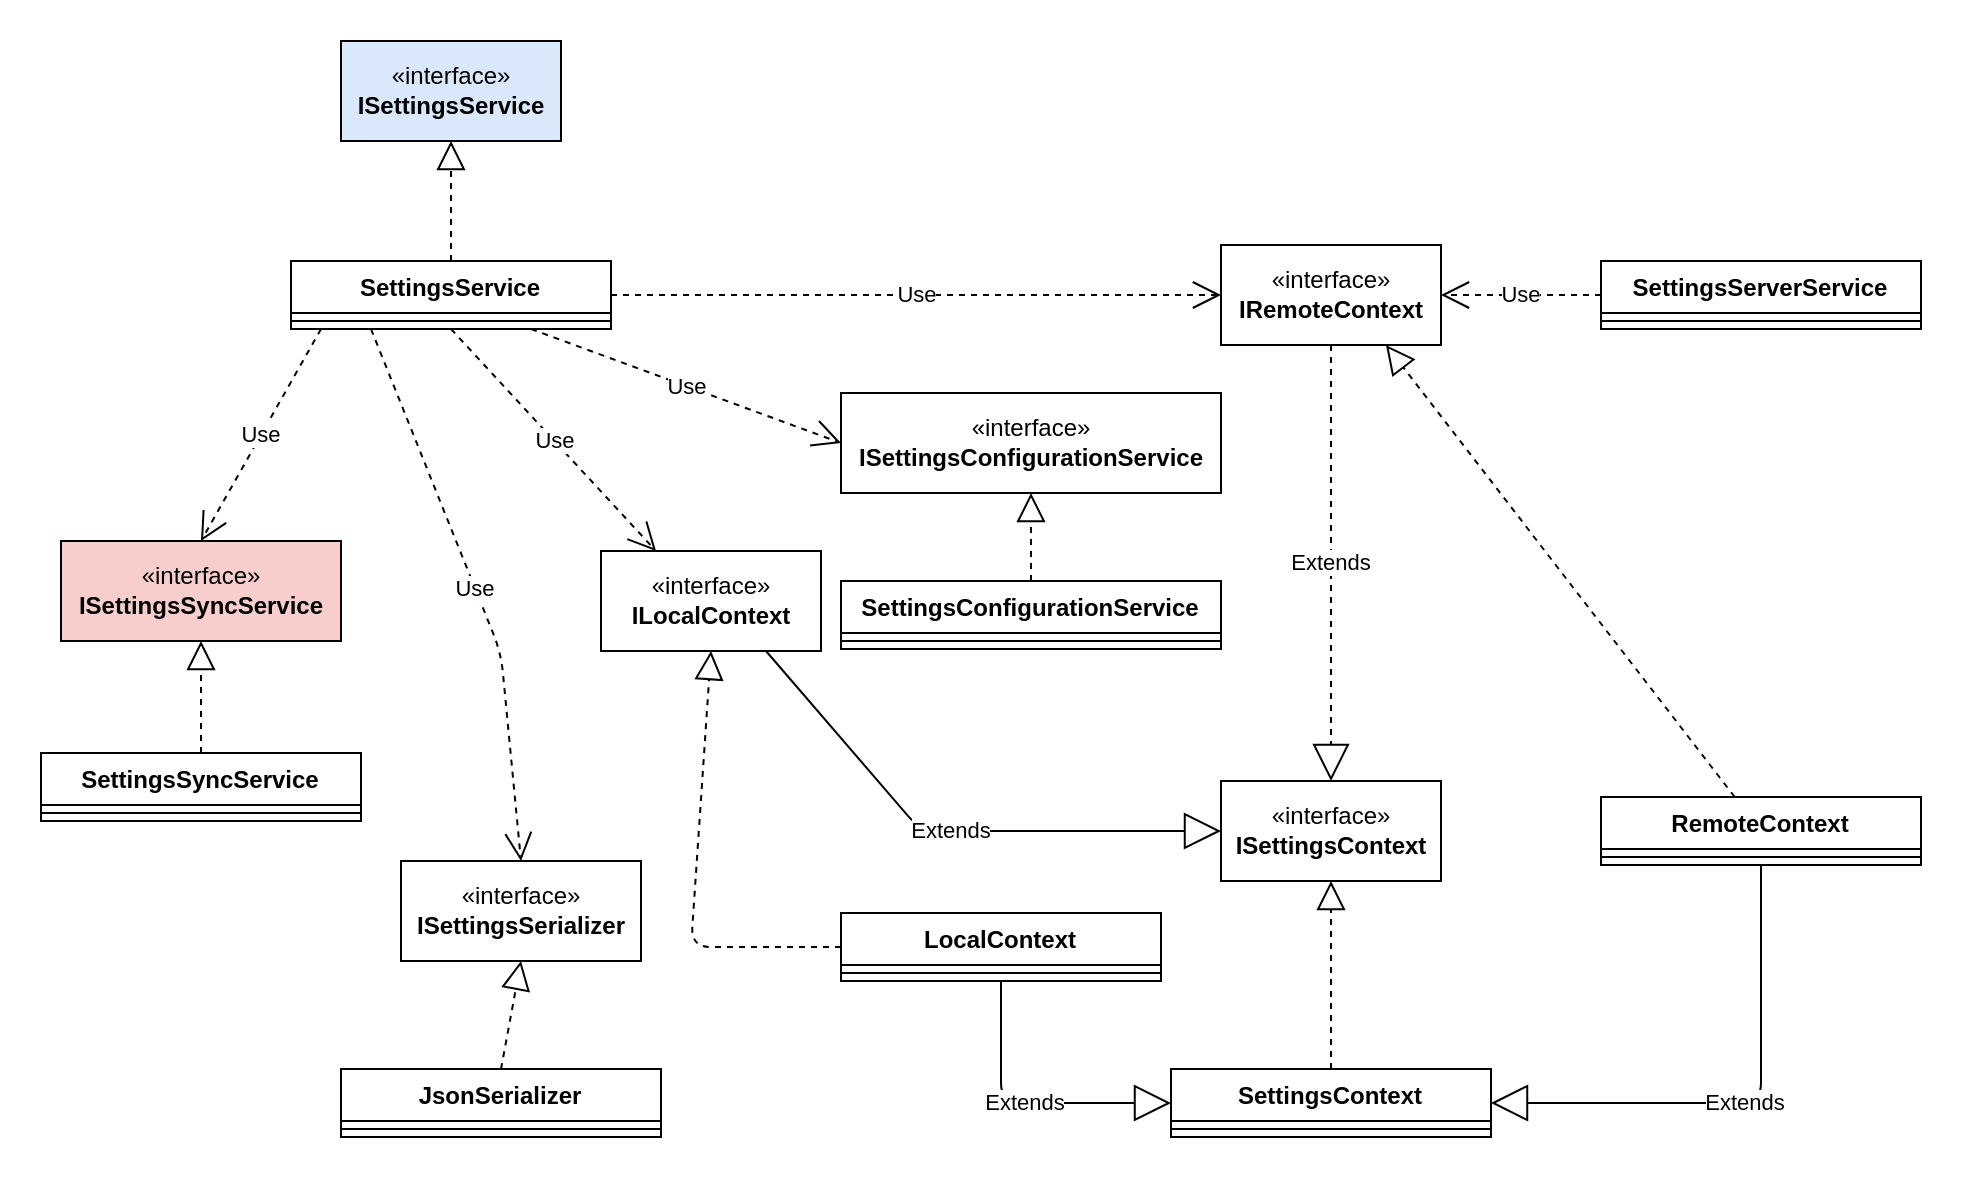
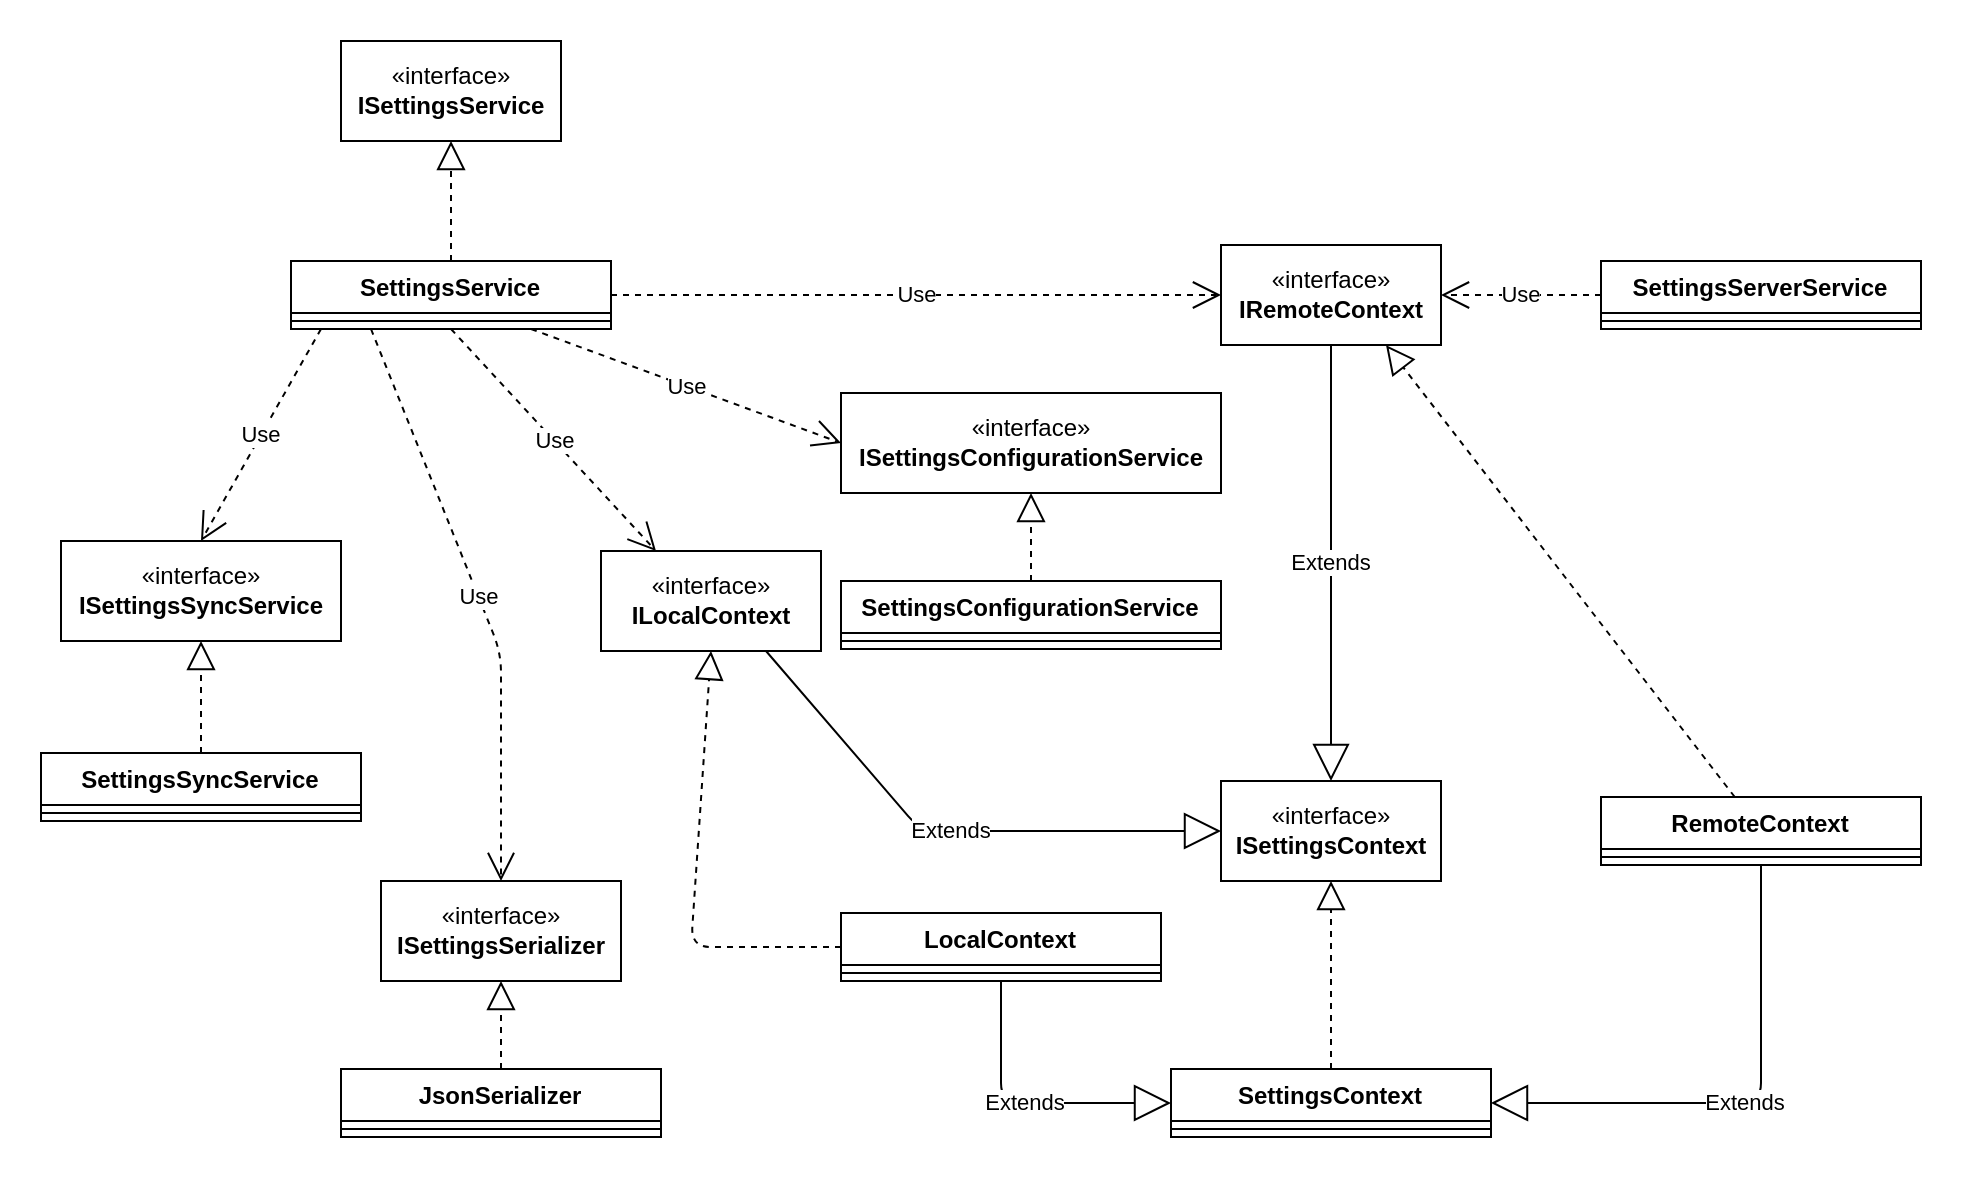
node "«interface» ISettingsService": fillcolor #dae8fc -> #ffffff
edge "«interface» IRemoteContext" -> "«interface» ISettingsContext": style dashed -> solid
node "«interface» ISettingsSyncService": fillcolor #f8cecc -> #ffffff
node "«interface» ISettingsSerializer": moved (521, 911) -> (501, 931)
